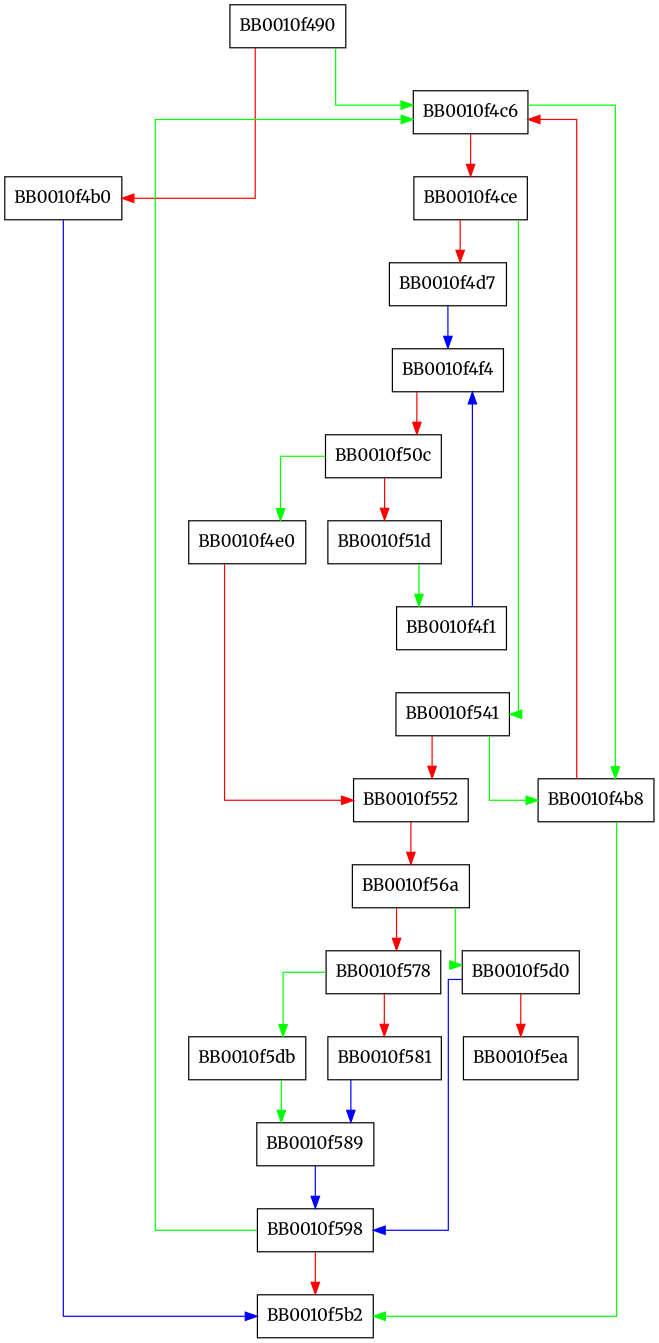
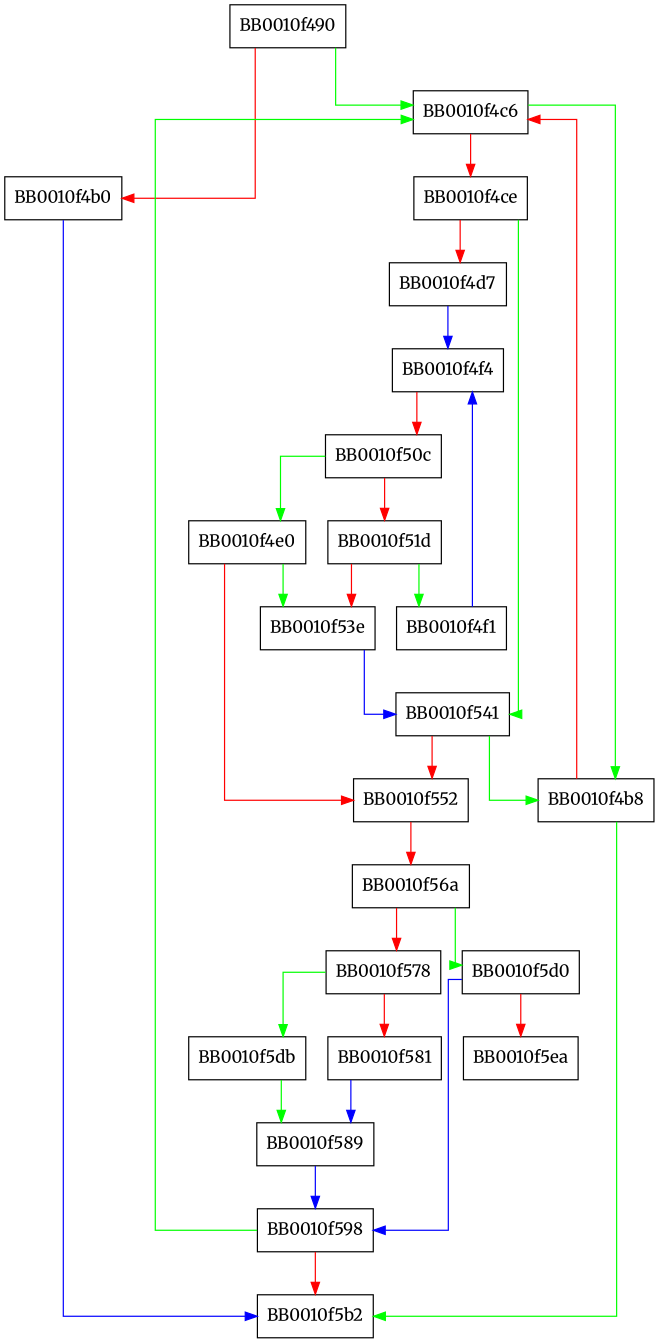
node "BB0010f53e": added
